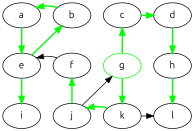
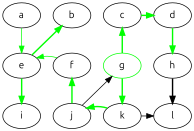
edge "b" -> "a": removed
edge "a" -> "e": style bold -> solid
edge "f" -> "e": color black -> green
edge "h" -> "l": color green -> black
